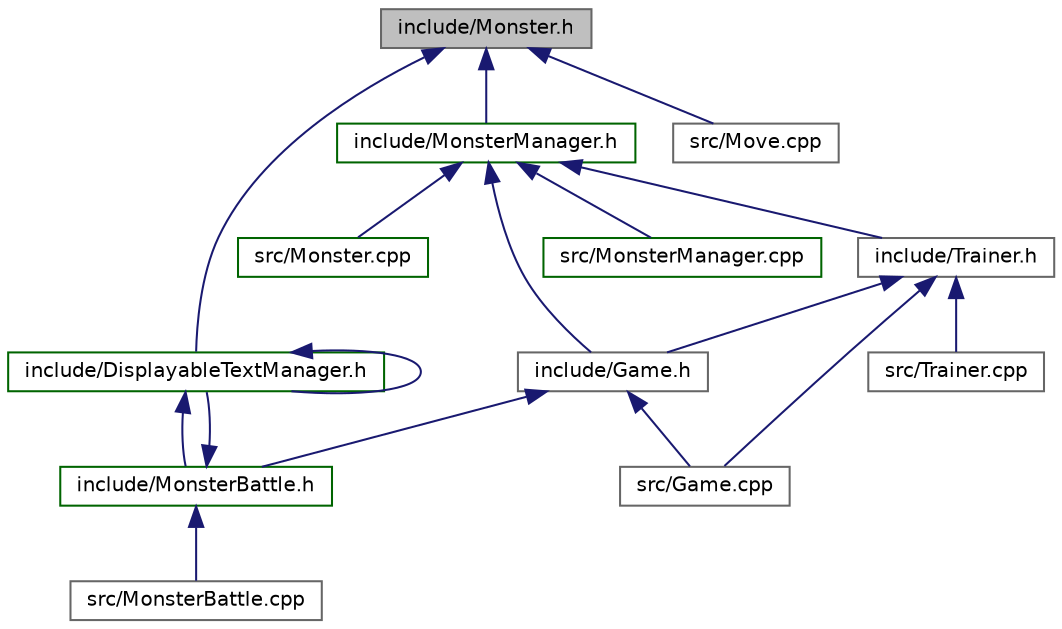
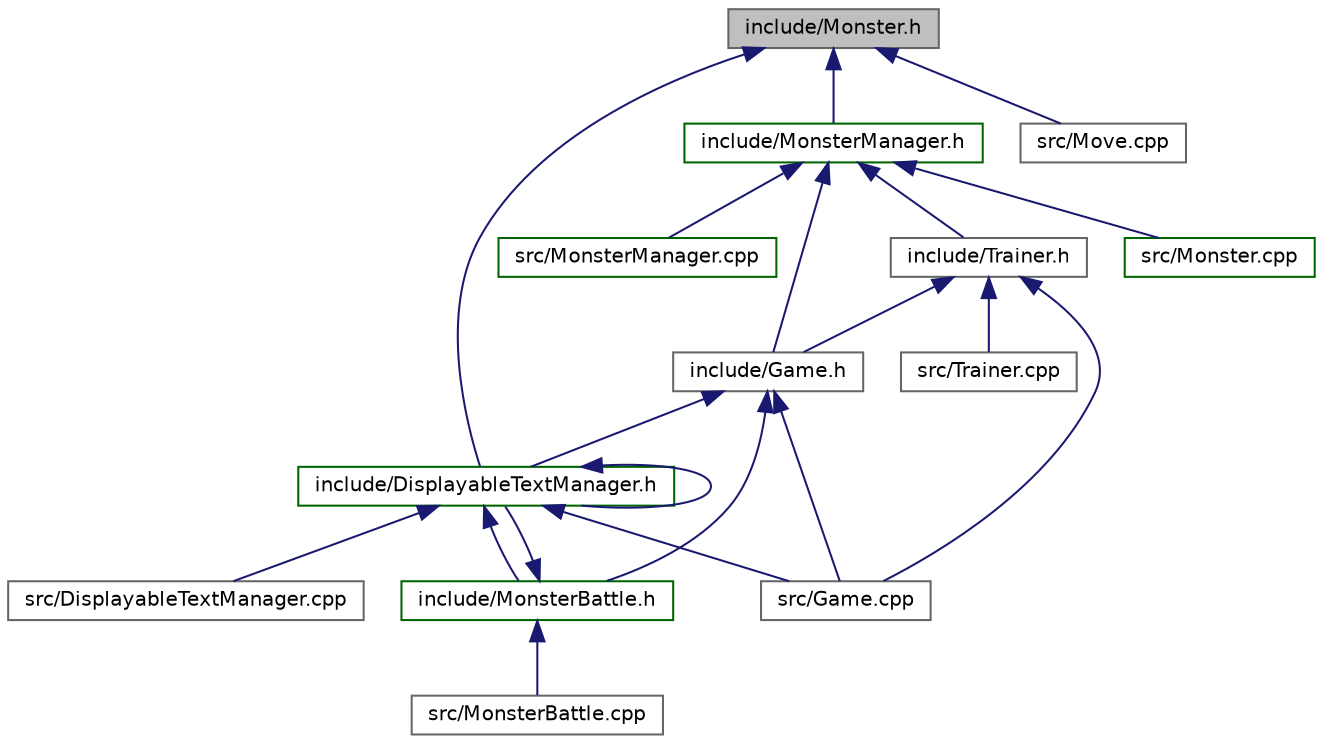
edge "include/DisplayableTextManager.h" -> "include/Game.h": added
edge "src/Game.cpp" -> "include/DisplayableTextManager.h": added
node "src/DisplayableTextManager.cpp": added
